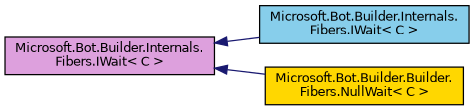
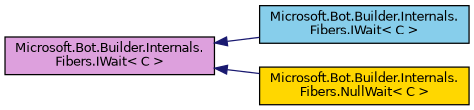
node "Microsoft.Bot.Builder.Builder. Fibers.NullWait< C >": label "Microsoft.Bot.Builder.Builder. Fibers.NullWait< C >" -> "Microsoft.Bot.Builder.Internals. Fibers.NullWait< C >"
